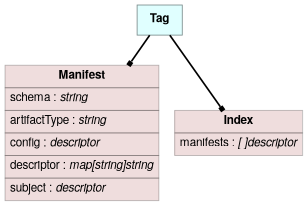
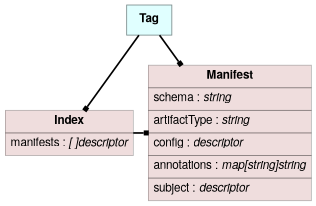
edge "Index" -> "Manifest": added
node "Manifest": text "descriptor :" -> "annotations :"
